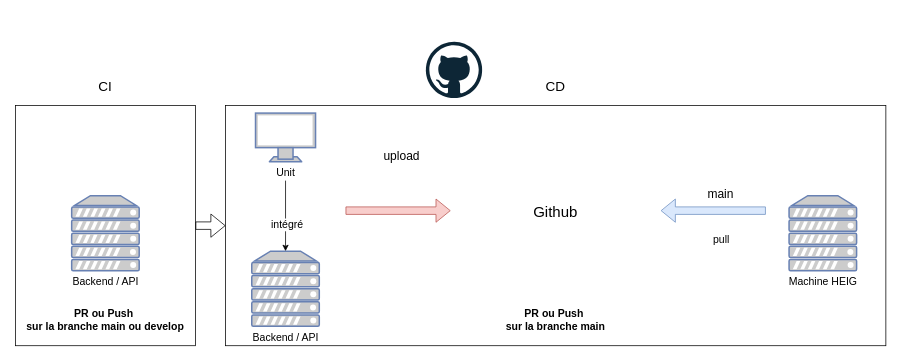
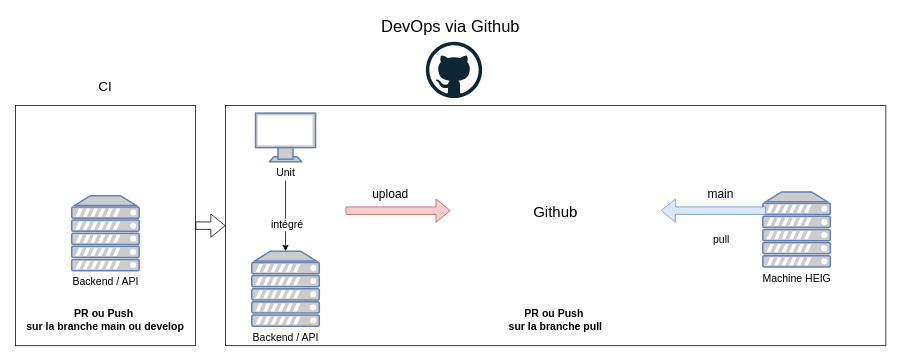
node "DevOps via Github": added
node "CD": removed
node "upload": moved (402, 154) -> (390, 192)
node "Machine HEIG": moved (822, 233) -> (796, 229)
node "PR ou Push sur la branche main": label "PR ou Push sur la branche main" -> "PR ou Push sur la branche pull"
